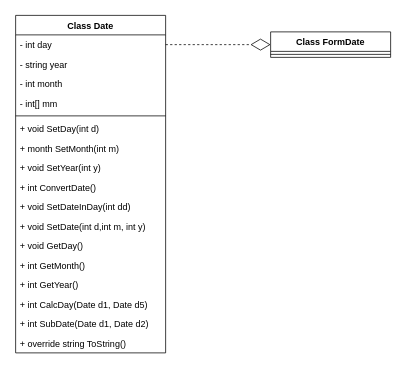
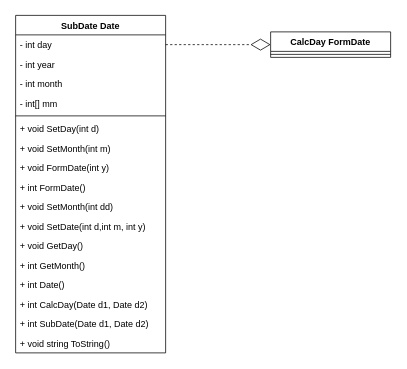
node "Class Date": label "Class Date" -> "SubDate Date"
node "Class FormDate": label "Class FormDate" -> "CalcDay FormDate"
node "- string year": label "- string year" -> "- int year"
node "+ month SetMonth(int m)": label "+ month SetMonth(int m)" -> "+ void SetMonth(int m)"
node "+ void SetYear(int y)": label "+ void SetYear(int y)" -> "+ void FormDate(int y)"
node "+ int ConvertDate()": label "+ int ConvertDate()" -> "+ int FormDate()"
node "+ void SetDateInDay(int dd)": label "+ void SetDateInDay(int dd)" -> "+ void SetMonth(int dd)"
node "+ int GetYear()": label "+ int GetYear()" -> "+ int Date()"
node "+ int CalcDay(Date d1, Date d5)": label "+ int CalcDay(Date d1, Date d5)" -> "+ int CalcDay(Date d1, Date d2)"
node "+ override string ToString()": label "+ override string ToString()" -> "+ void string ToString()"
